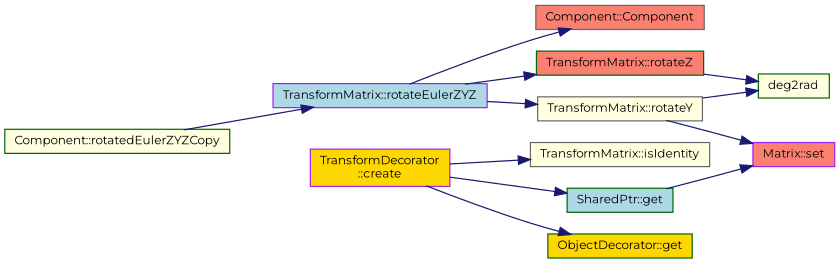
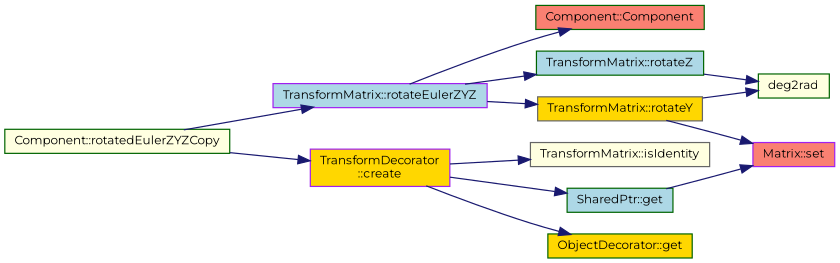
node "Component::Component": color gray40 -> darkgreen
node "TransformMatrix::rotateZ": fillcolor salmon -> lightblue
node "TransformMatrix::rotateY": fillcolor lightyellow -> gold
edge "Component::rotatedEulerZYZCopy" -> "TransformDecorator ::create": added
